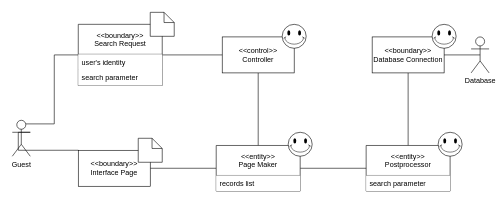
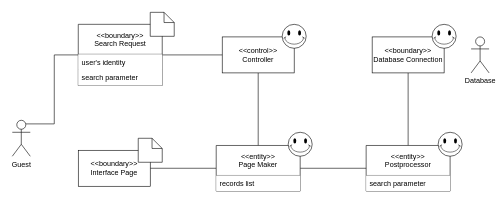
edge "<<boundary>> Database Connection" -- "Database": removed
edge "Guest" -- "<<boundary>> Interface Page": removed
